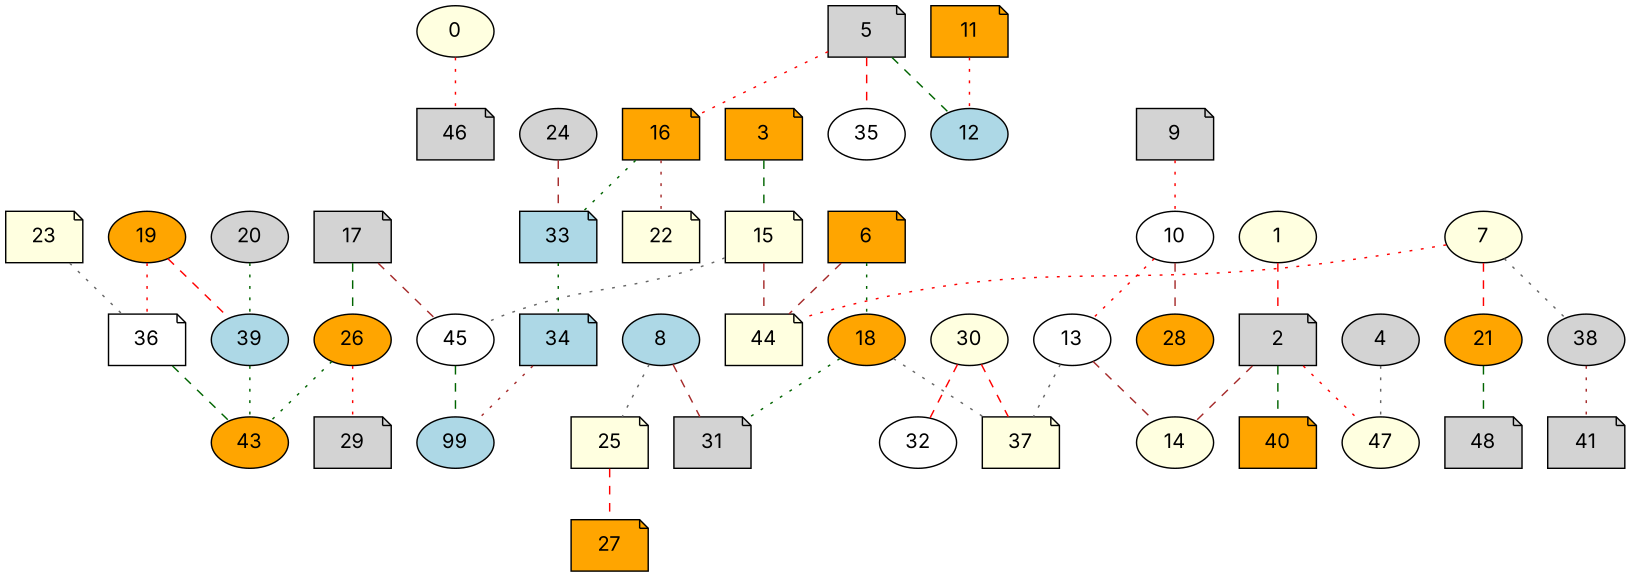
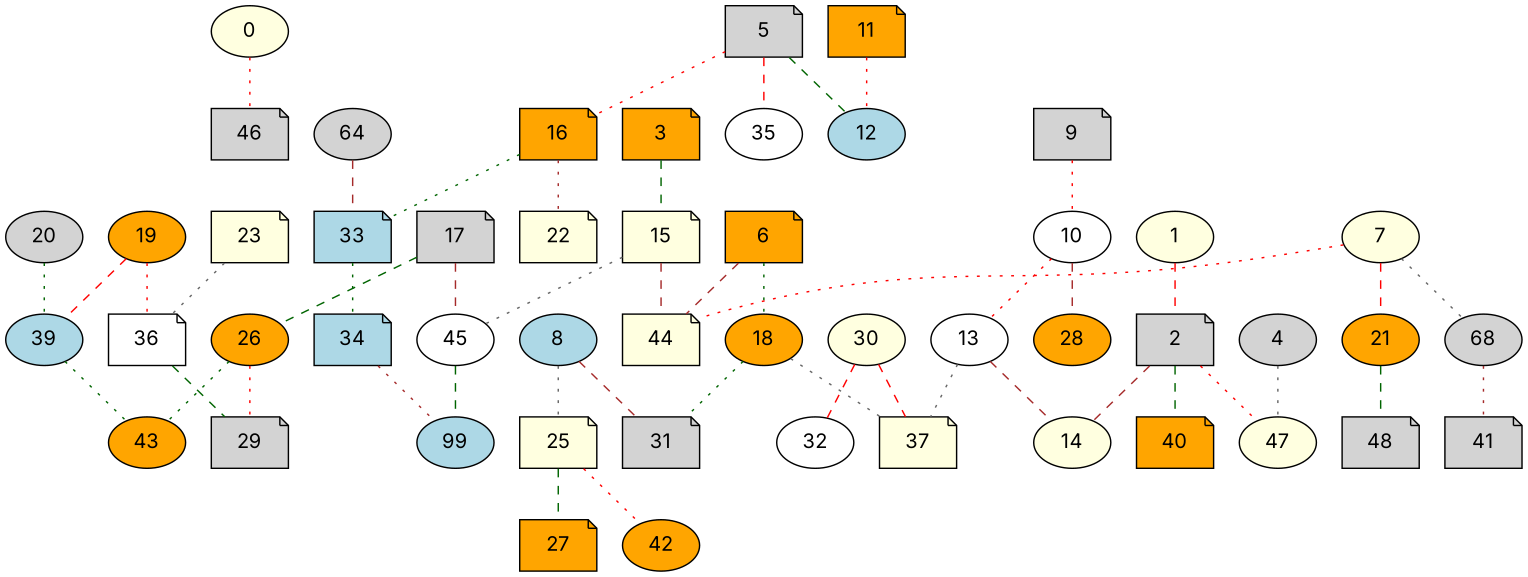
node "24": label "24" -> "64"
node "38": label "38" -> "68"
edge "36" -- "43": now "36" -- "29"
edge "25" -- "27": color red -> darkgreen
node "42": added
